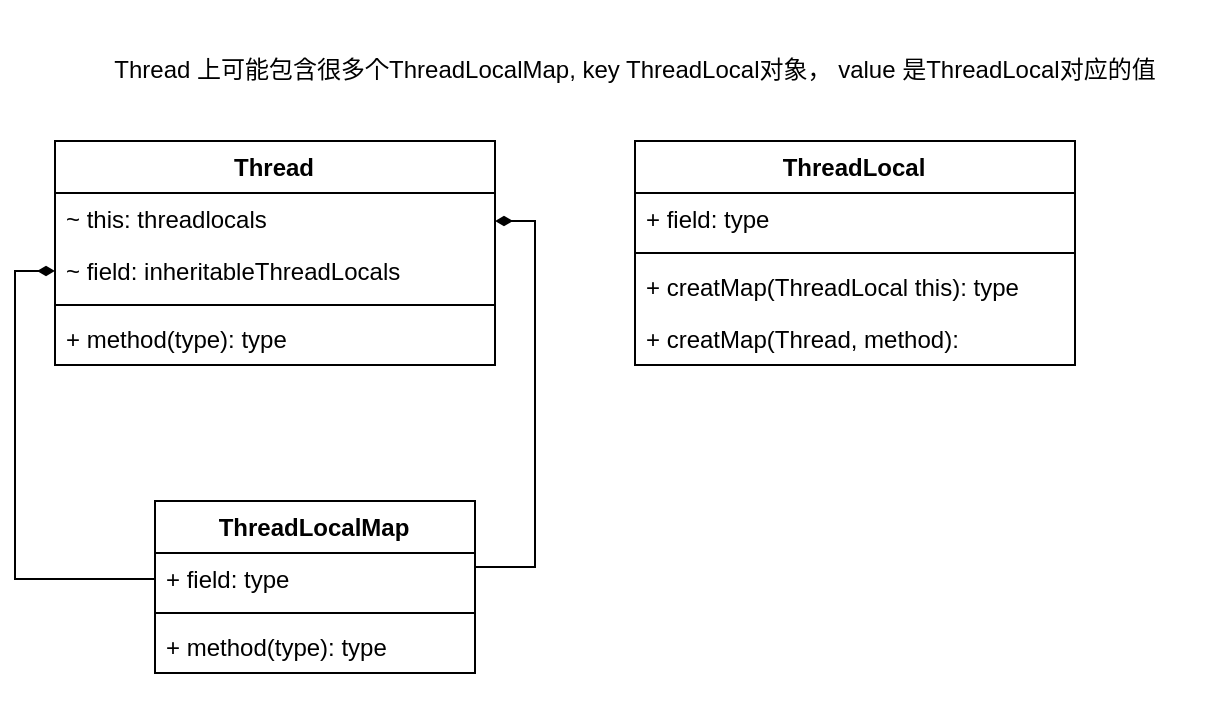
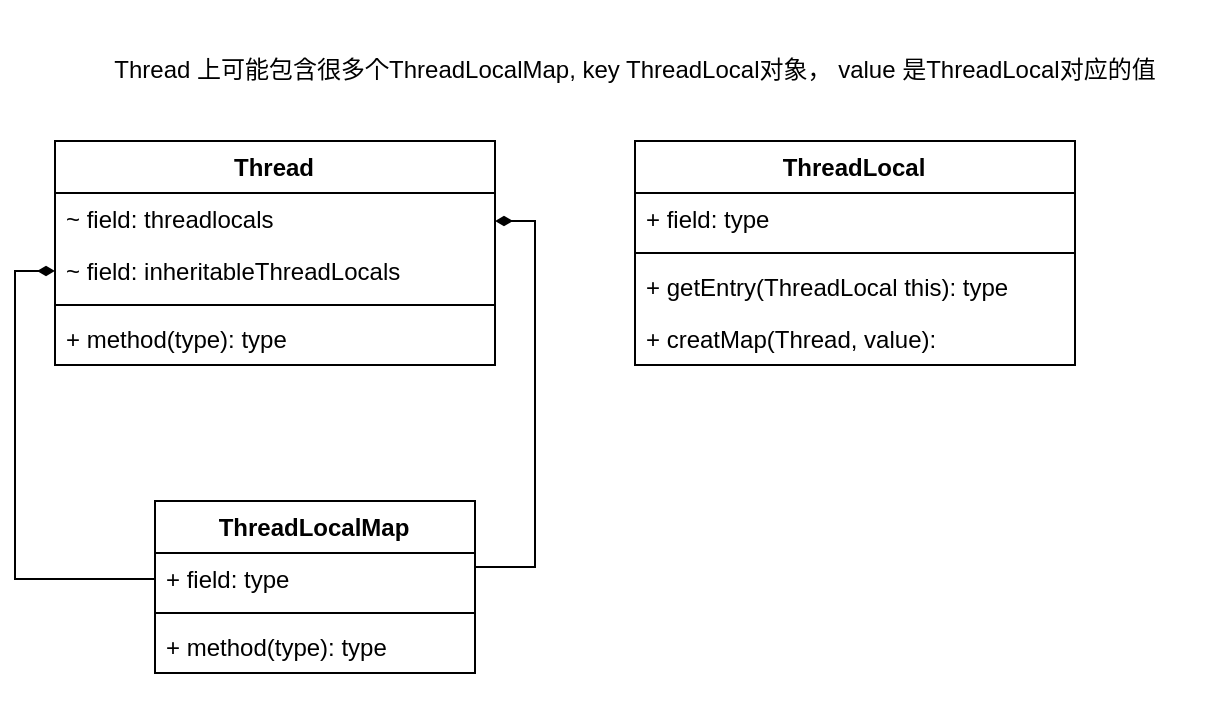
node "~ this: threadlocals": label "~ this: threadlocals" -> "~ field: threadlocals"
node "+ creatMap(ThreadLocal this): type": label "+ creatMap(ThreadLocal this): type" -> "+ getEntry(ThreadLocal this): type"
node "+ creatMap(Thread, method):": label "+ creatMap(Thread, method):" -> "+ creatMap(Thread, value):"
